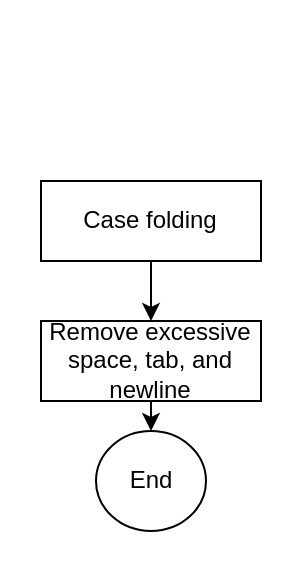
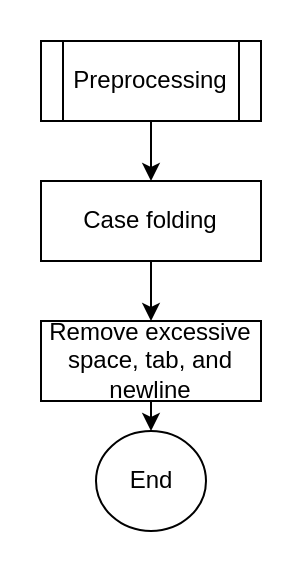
node "Preprocessing": added
edge "Preprocessing" -> "Case folding": added
